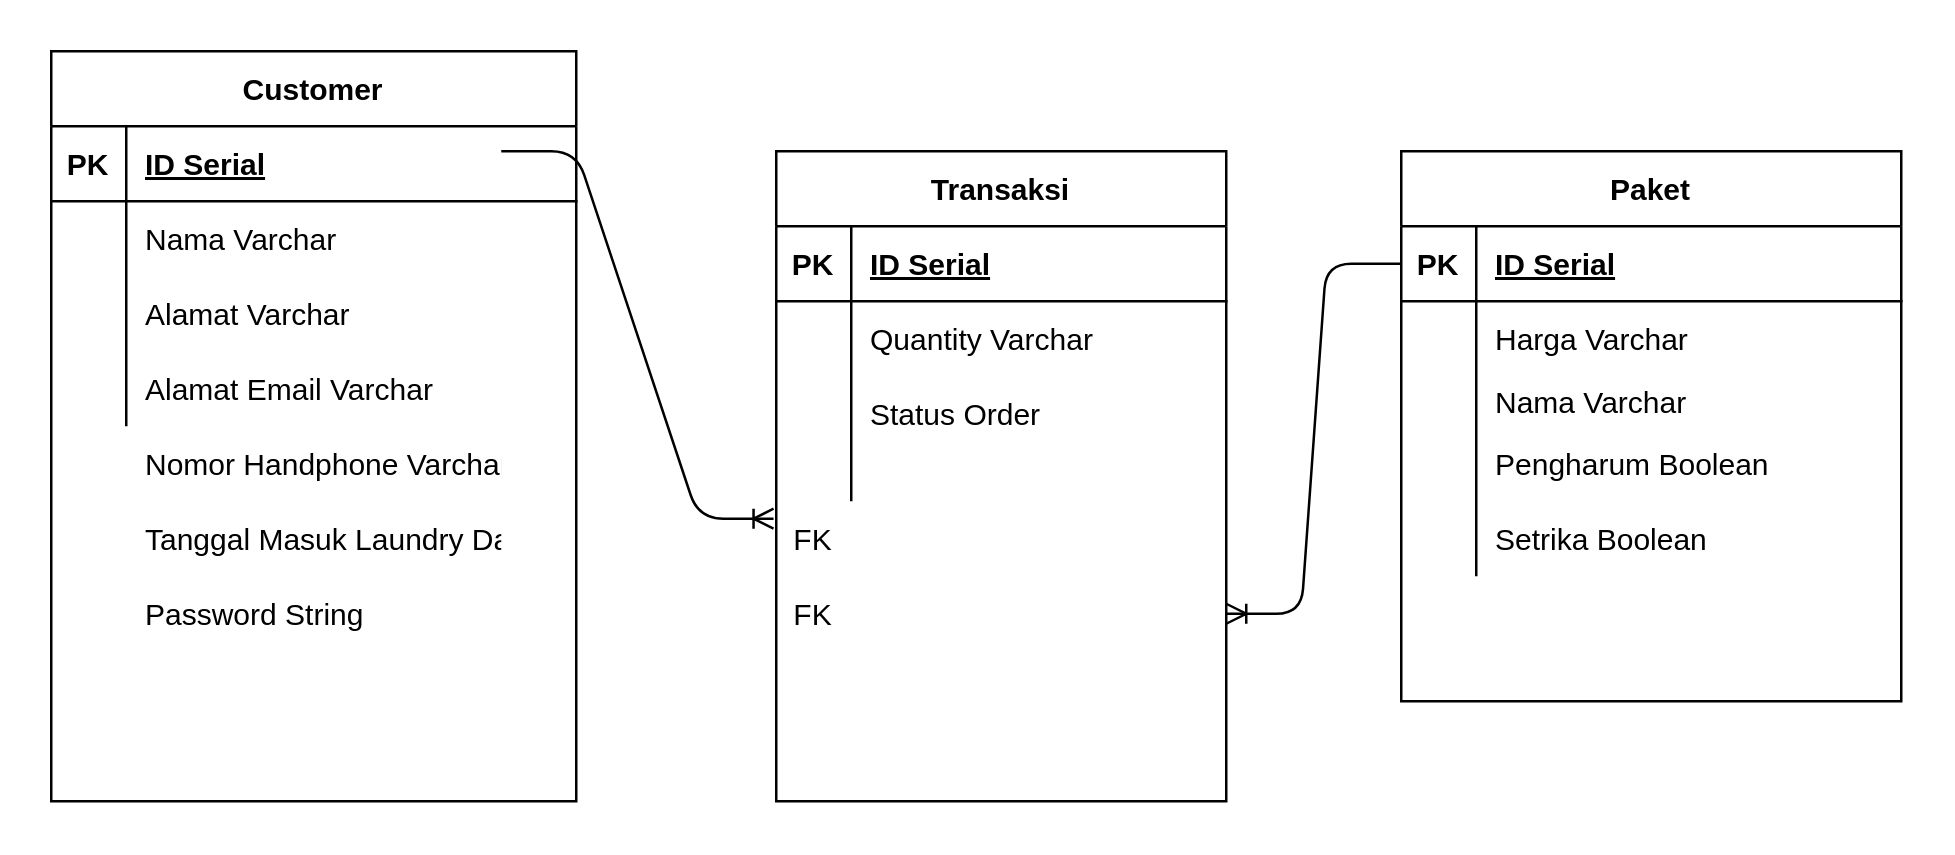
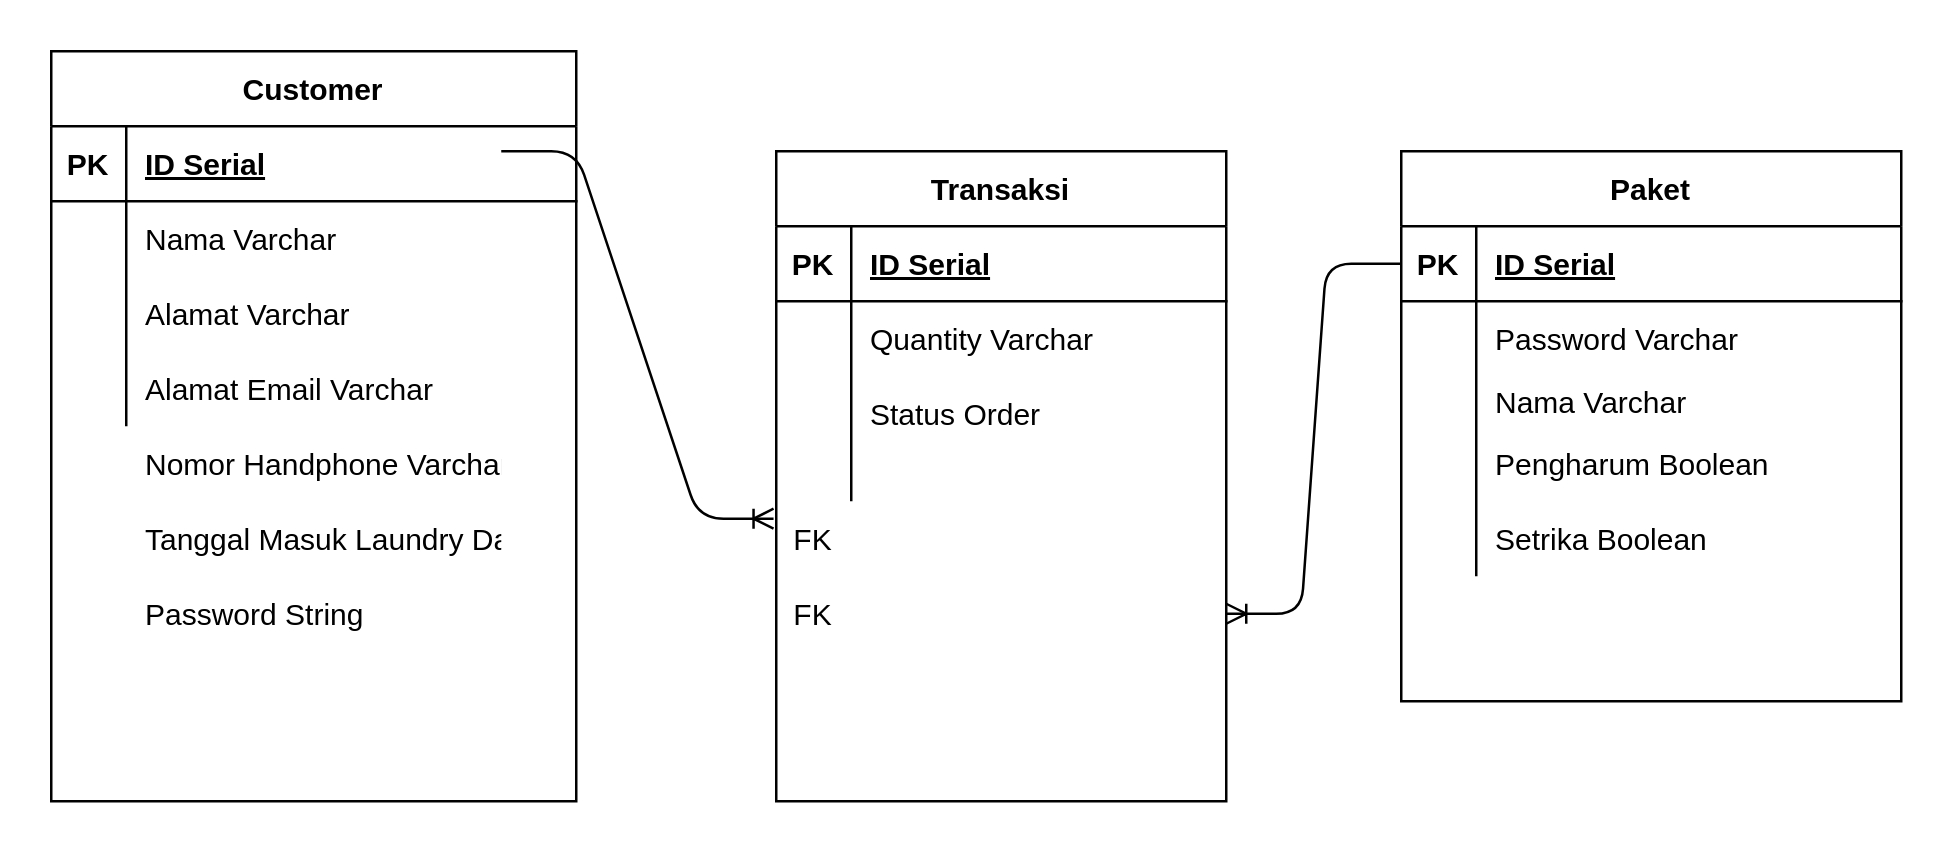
node "Harga Varchar": label "Harga Varchar" -> "Password Varchar"
